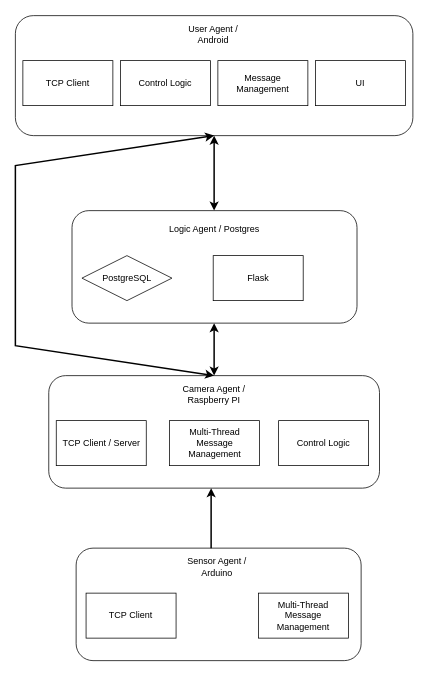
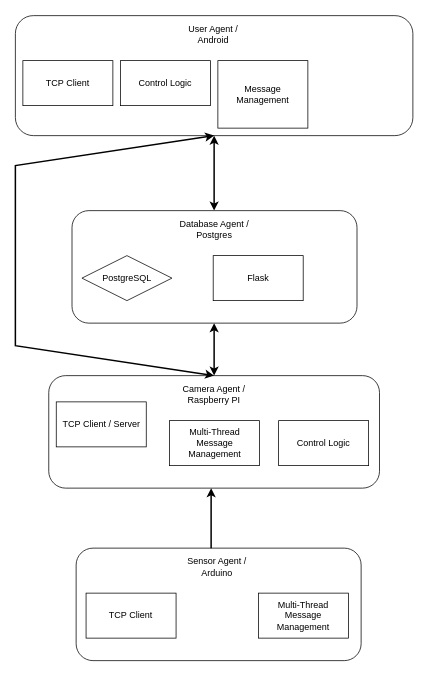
node "Message Management": size 90x45 -> 90x68
node "UI": removed
node "Logic Agent / Postgres": label "Logic Agent / Postgres" -> "Database Agent / Postgres"
node "TCP Client / Server": moved (101, 443) -> (101, 424)
